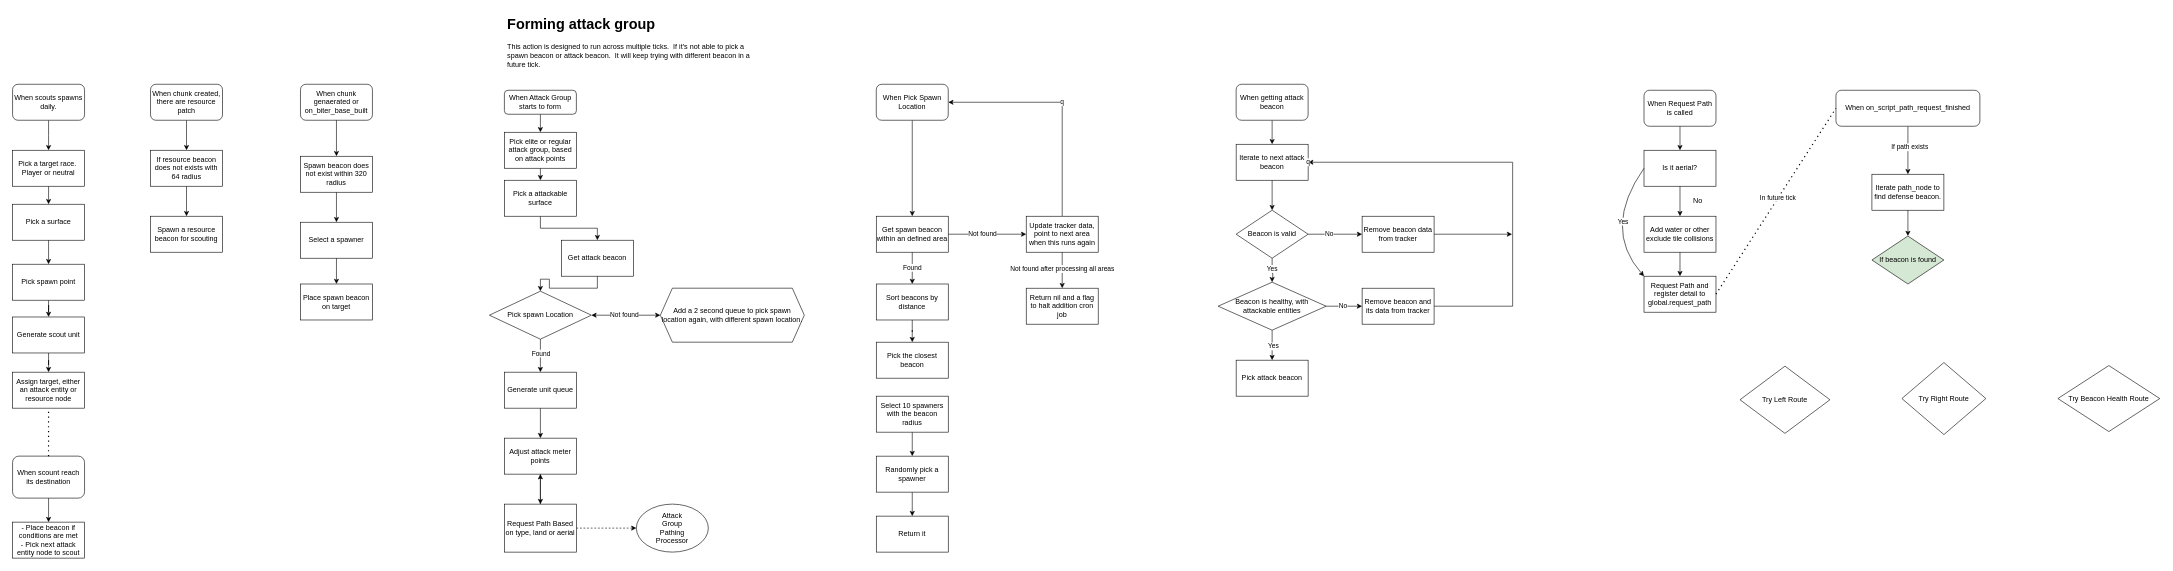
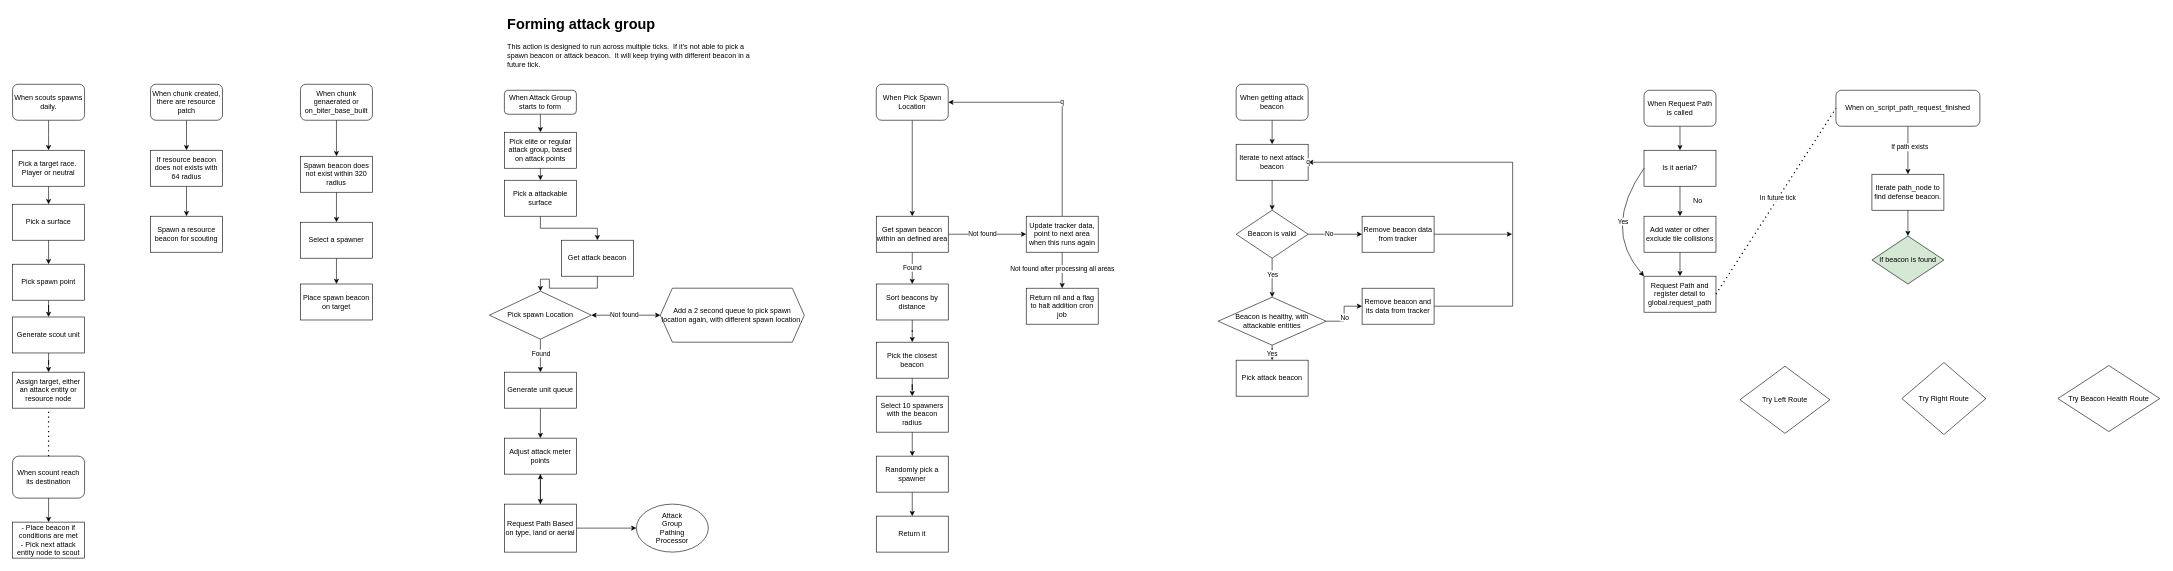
node "Beacon is healthy, with attackable entities": moved (1272, 306) -> (1272, 321)
edge "Pick the closest beacon" -> "Select 10 spawners with the beacon radius": added
edge "Request Path Based on type, land or aerial" -> "Attack Group Pathing Processor": style dashed -> solid
